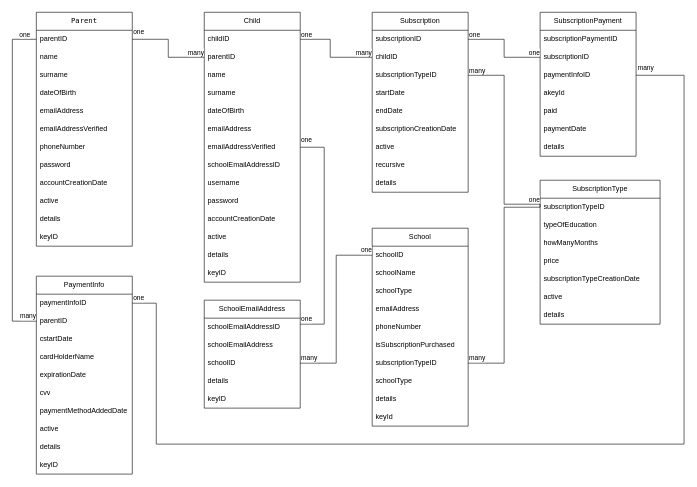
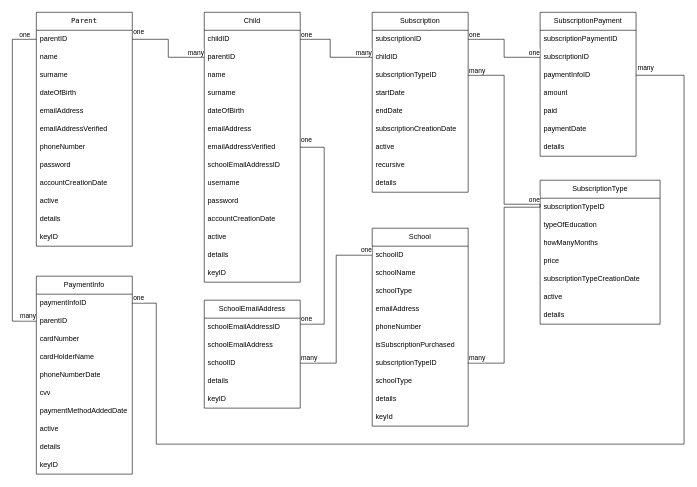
node "akeyId": label "akeyId" -> "amount"
node "cstartDate": label "cstartDate" -> "cardNumber"
node "expirationDate": label "expirationDate" -> "phoneNumberDate"
